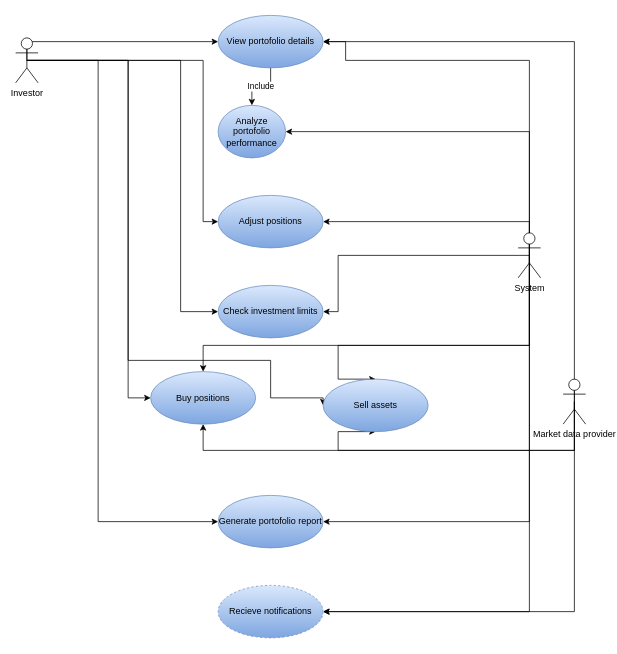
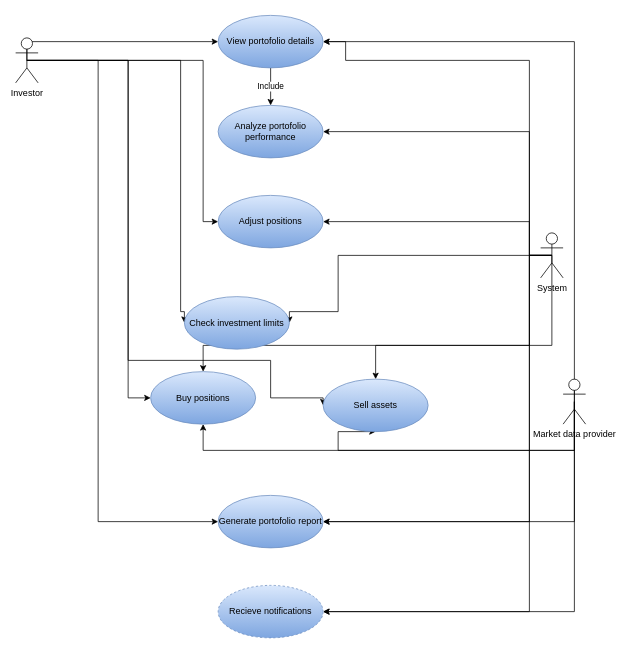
node "Analyze portofolio performance": size 68x53 -> 105x53
node "System": moved (529, 255) -> (552, 255)
node "Check investment limits": moved (270, 312) -> (237, 323)
edge "Market data provider" -> "Generate portofolio report": added
